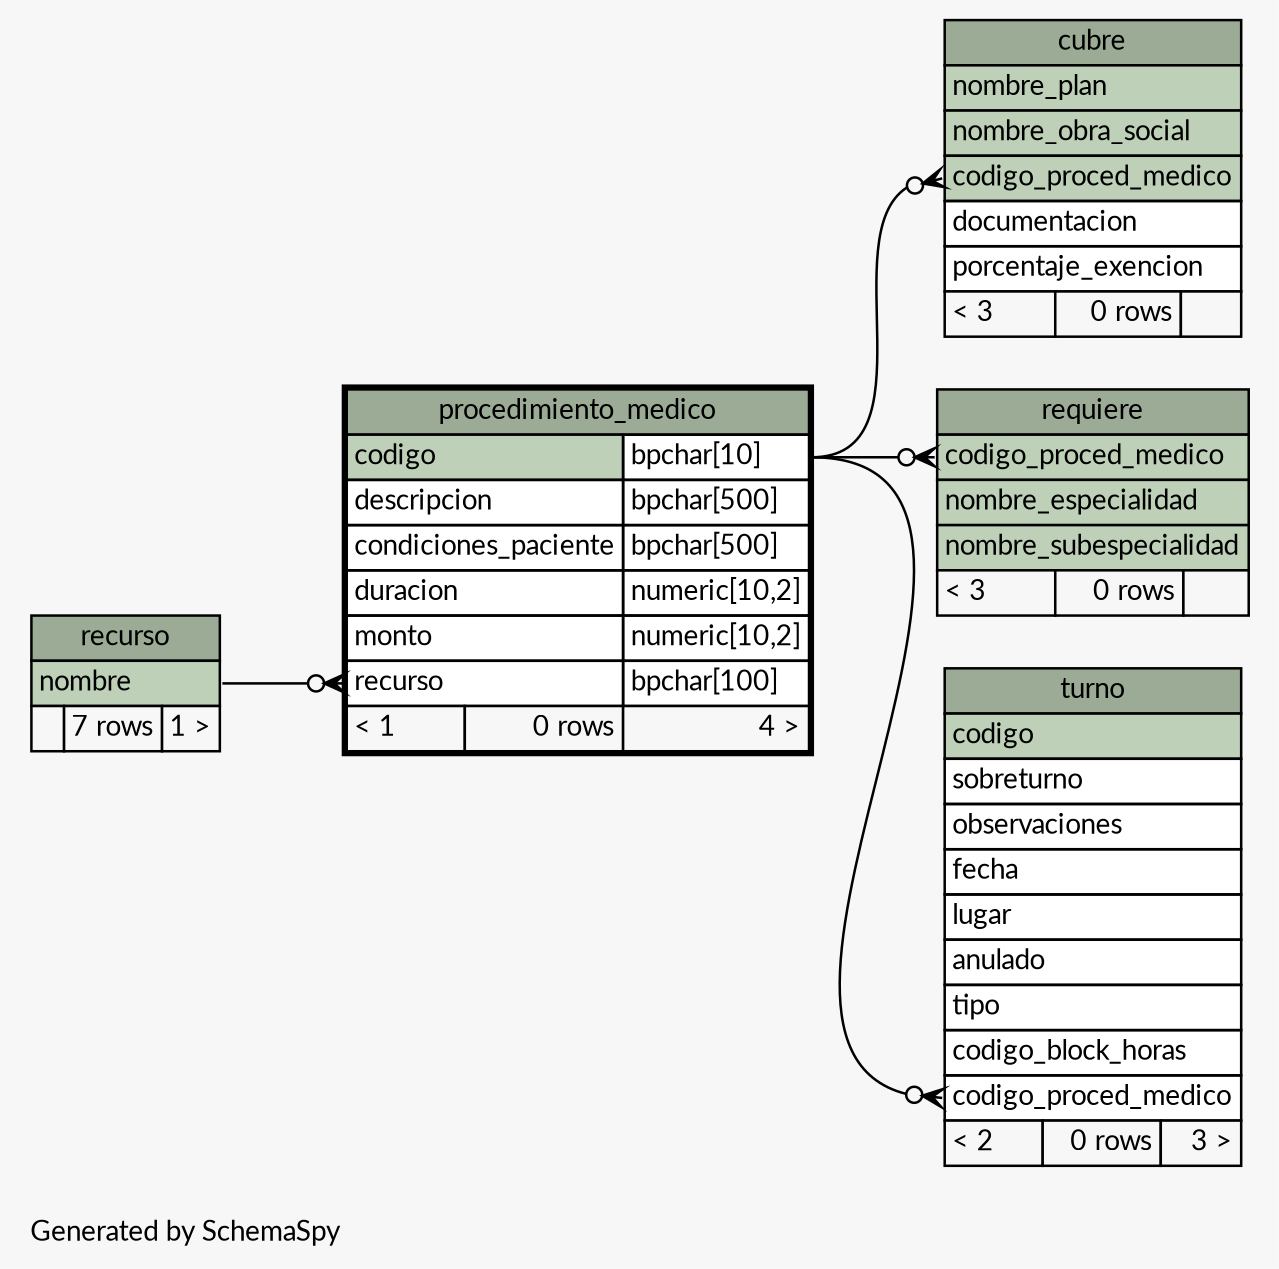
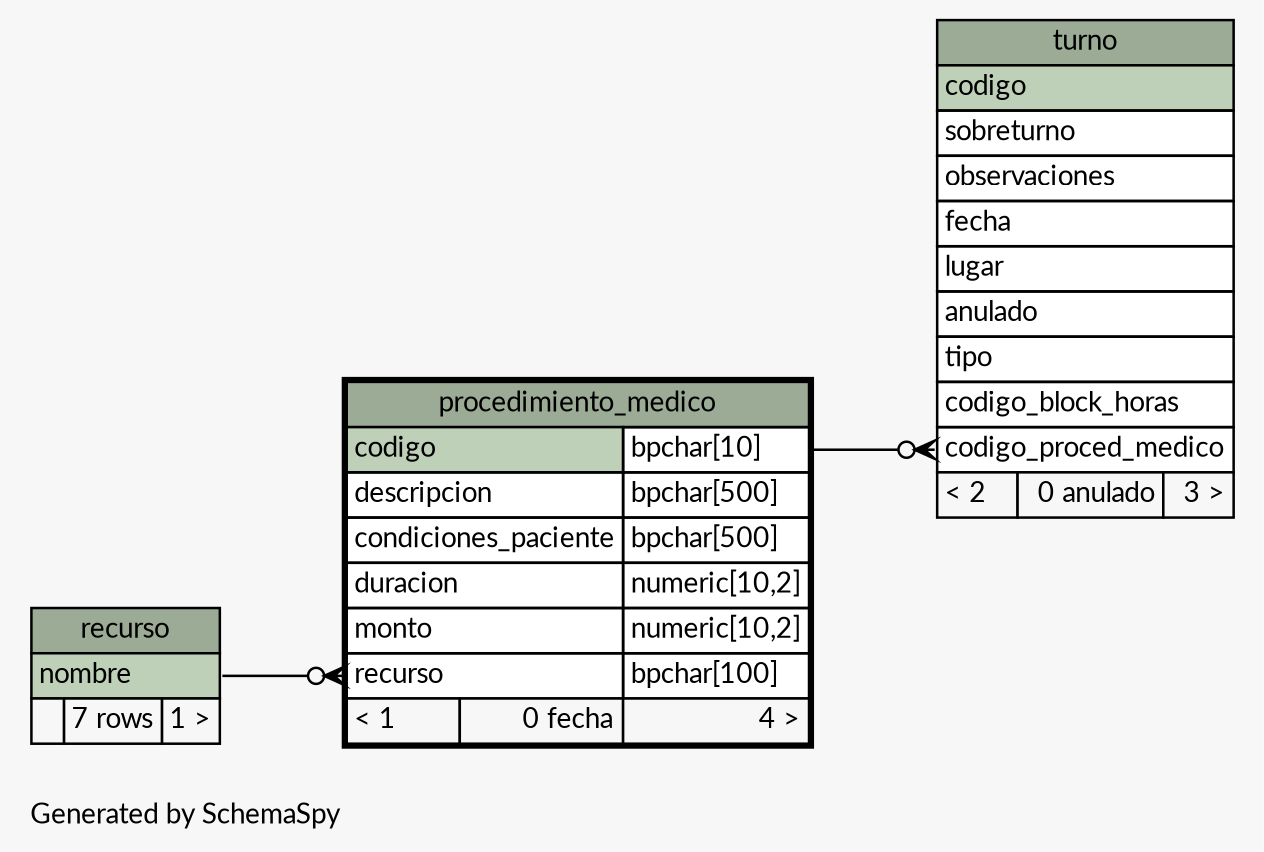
node "cubre": removed
node "requiere": removed
node "procedimiento_medico": text "0 rows" -> "0 fecha"
node "turno": text "0 rows" -> "0 anulado"
